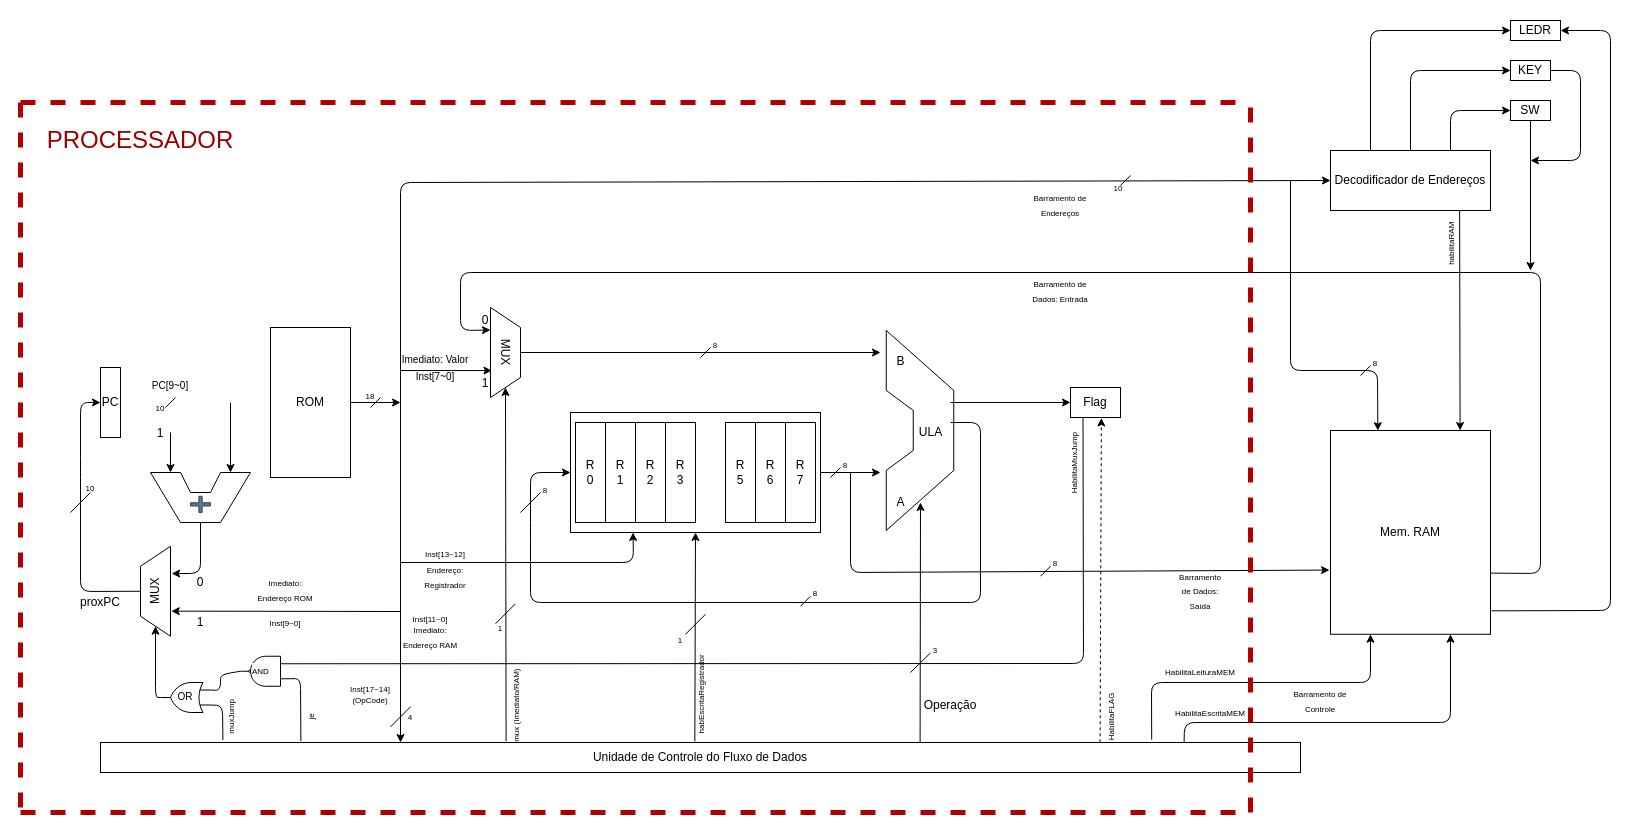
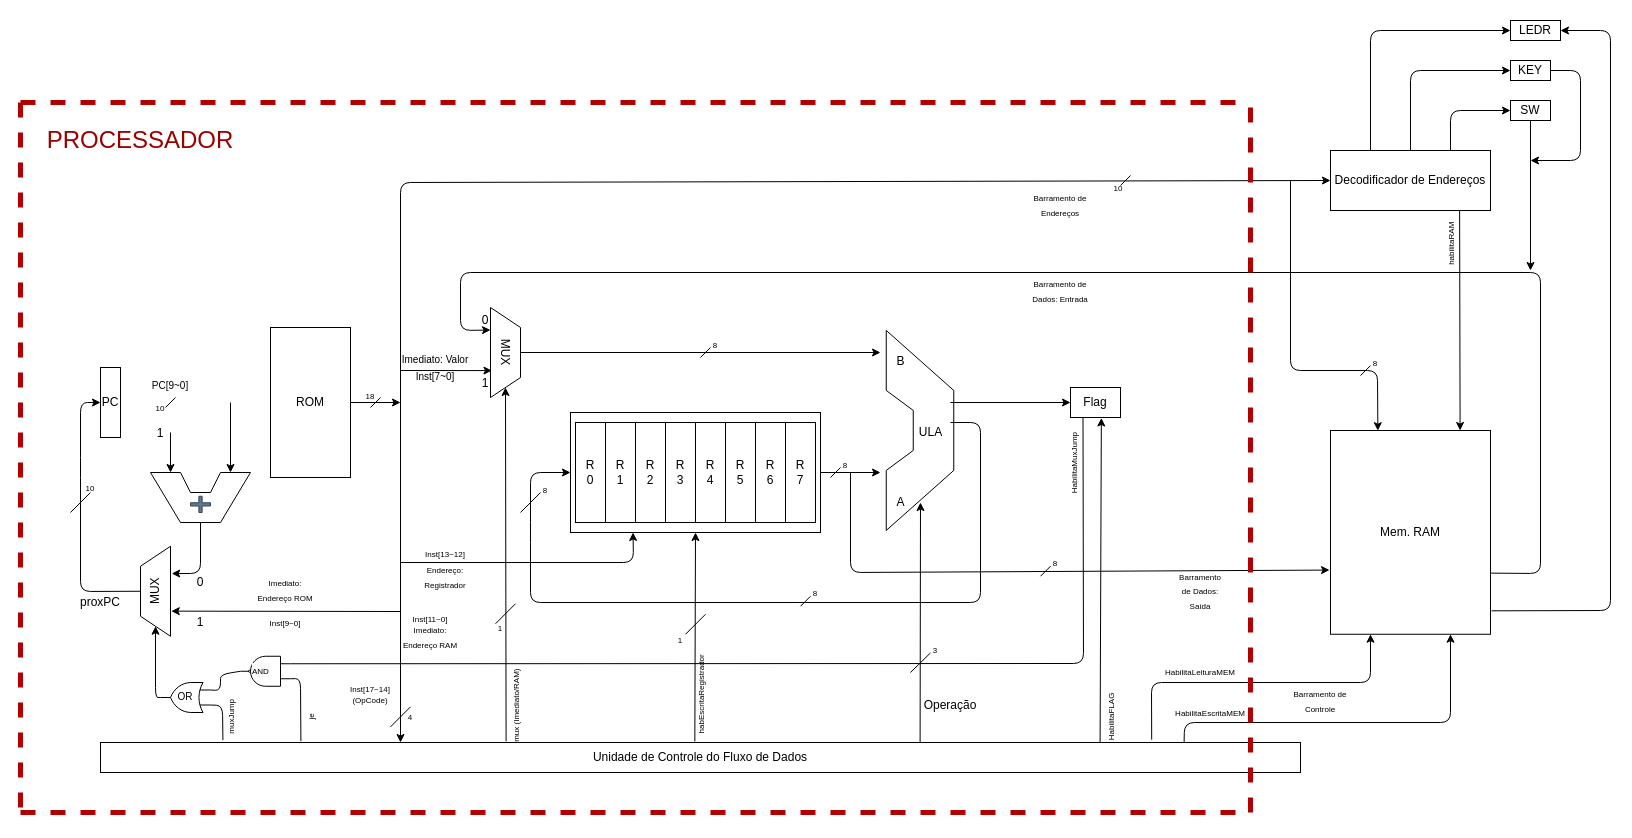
node "R 4": added
edge "Unidade de Controle do Fluxo de Dados" -> "Flag": style dashed -> solid
